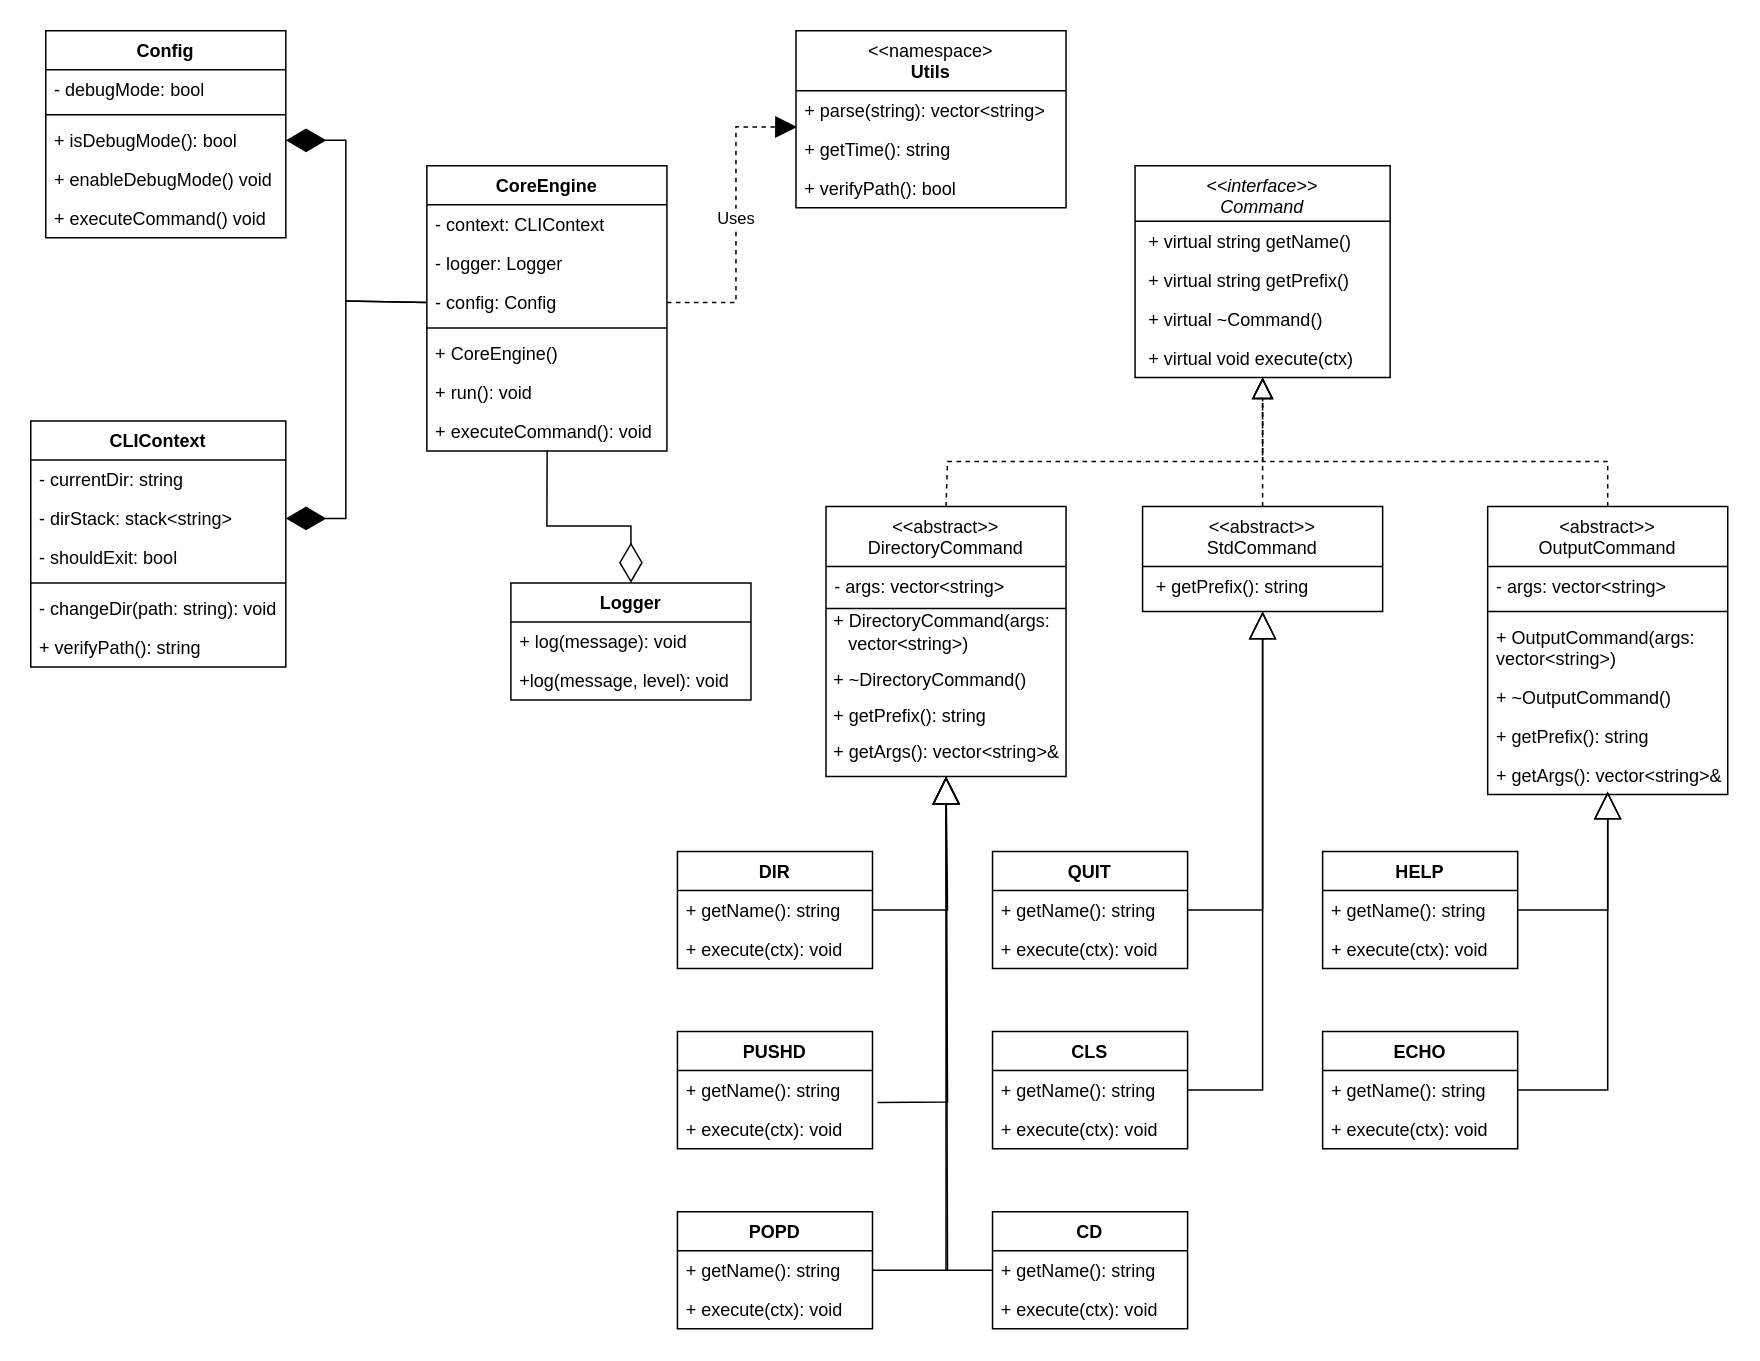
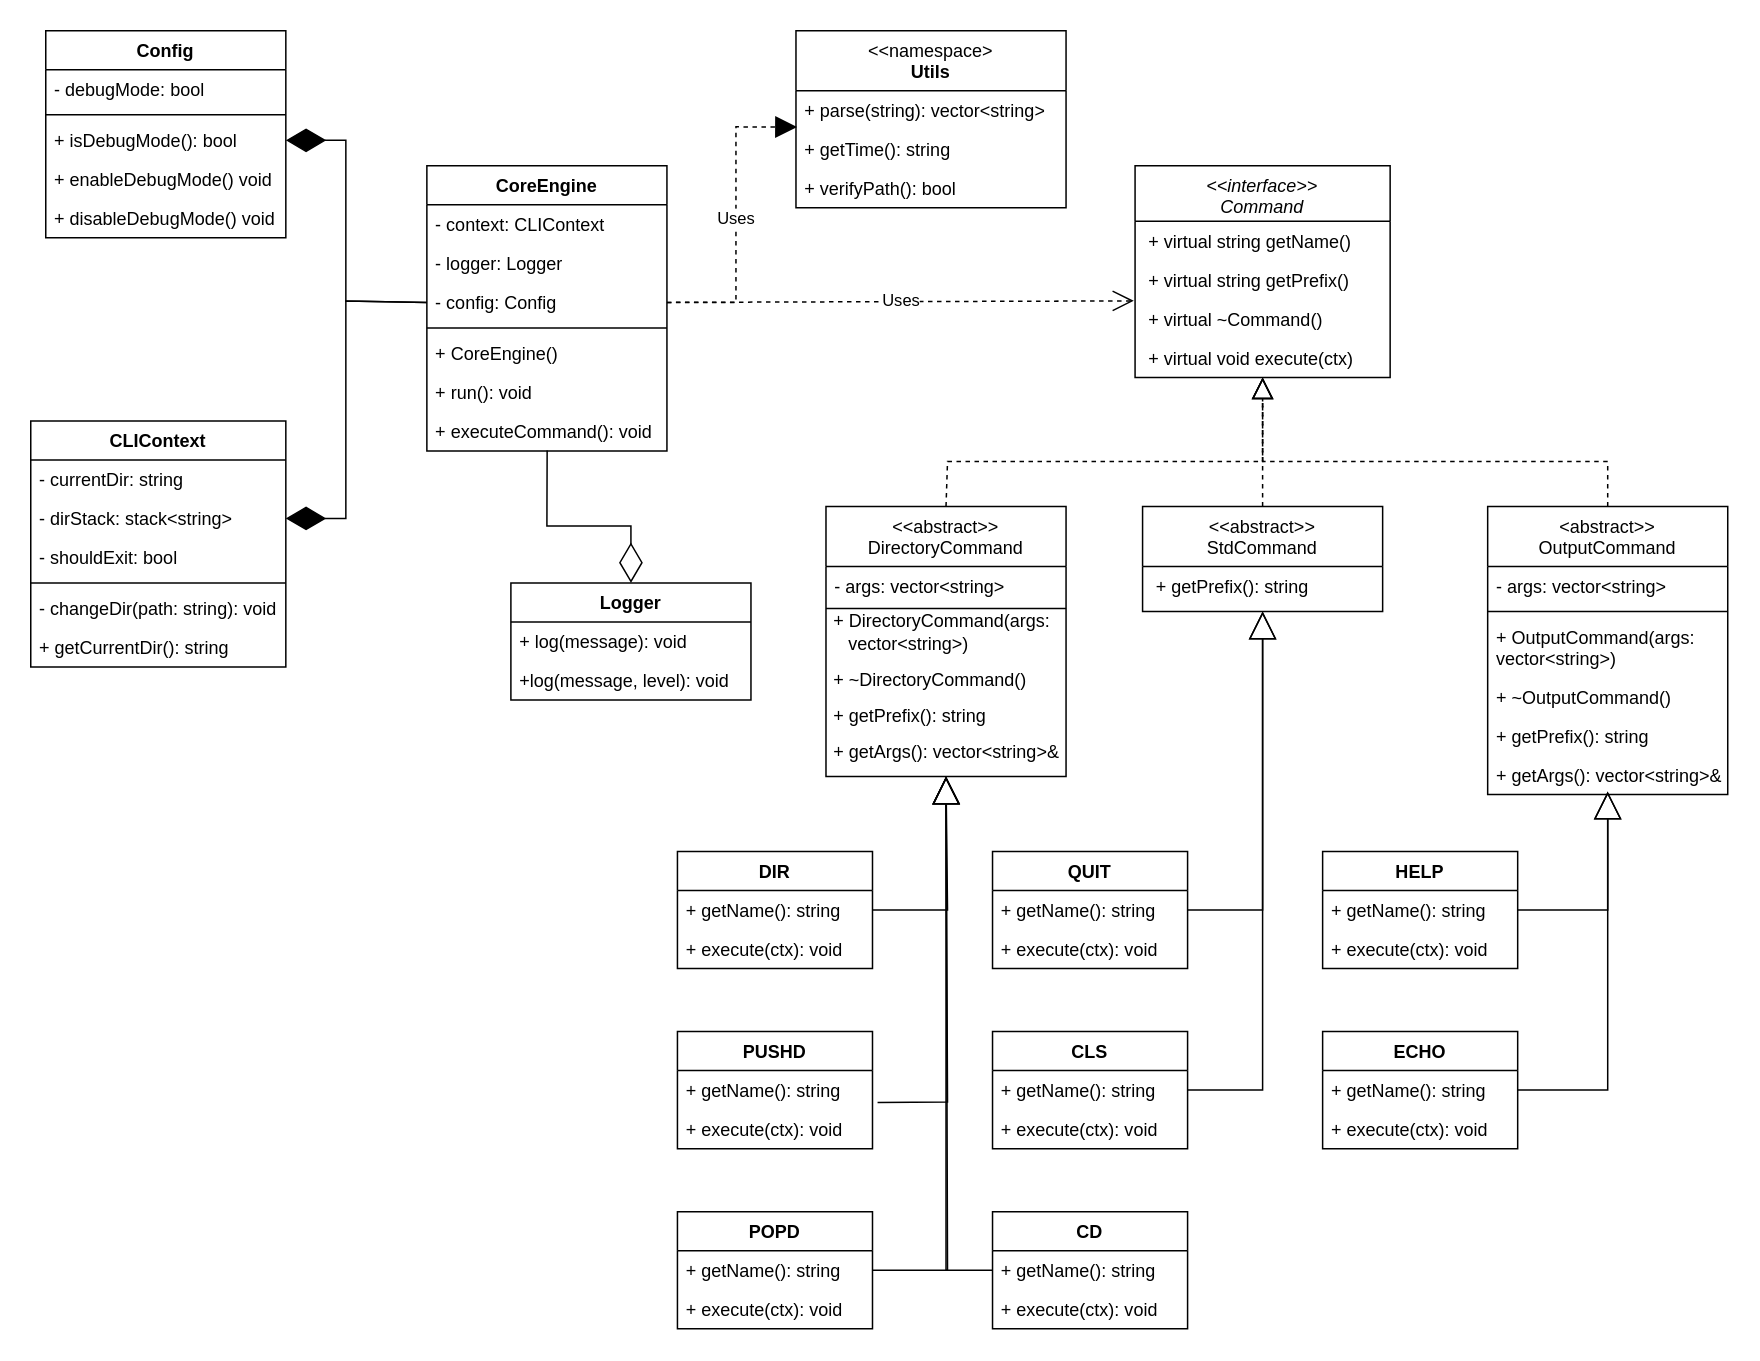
node "+ executeCommand() void": label "+ executeCommand() void" -> "+ disableDebugMode() void"
edge "- config: Config" -> "+ virtual ~Command()": added, label "Uses"
node "+ verifyPath(): string": label "+ verifyPath(): string" -> "+ getCurrentDir(): string"
